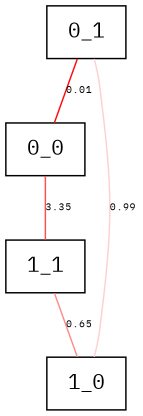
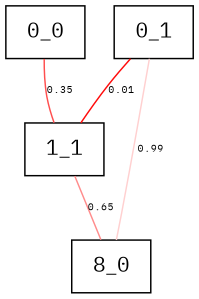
edge "0_1" -- "0_0": now "0_1" -- "1_1"
edge "0_0" -- "1_1": label "3.35" -> "0.35"
node "1_0": label "1_0" -> "8_0"
